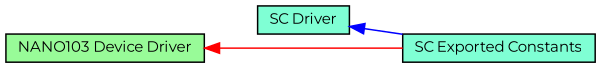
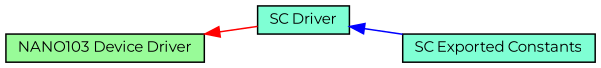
edge "SC Exported Constants" -> "NANO103 Device Driver": now "SC Driver" -> "NANO103 Device Driver"
